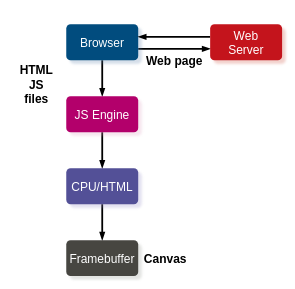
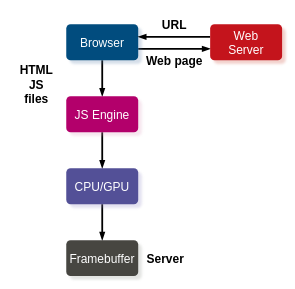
node "URL": added
node "CPU/HTML": label "CPU/HTML" -> "CPU/GPU"
node "Canvas": label "Canvas" -> "Server"
